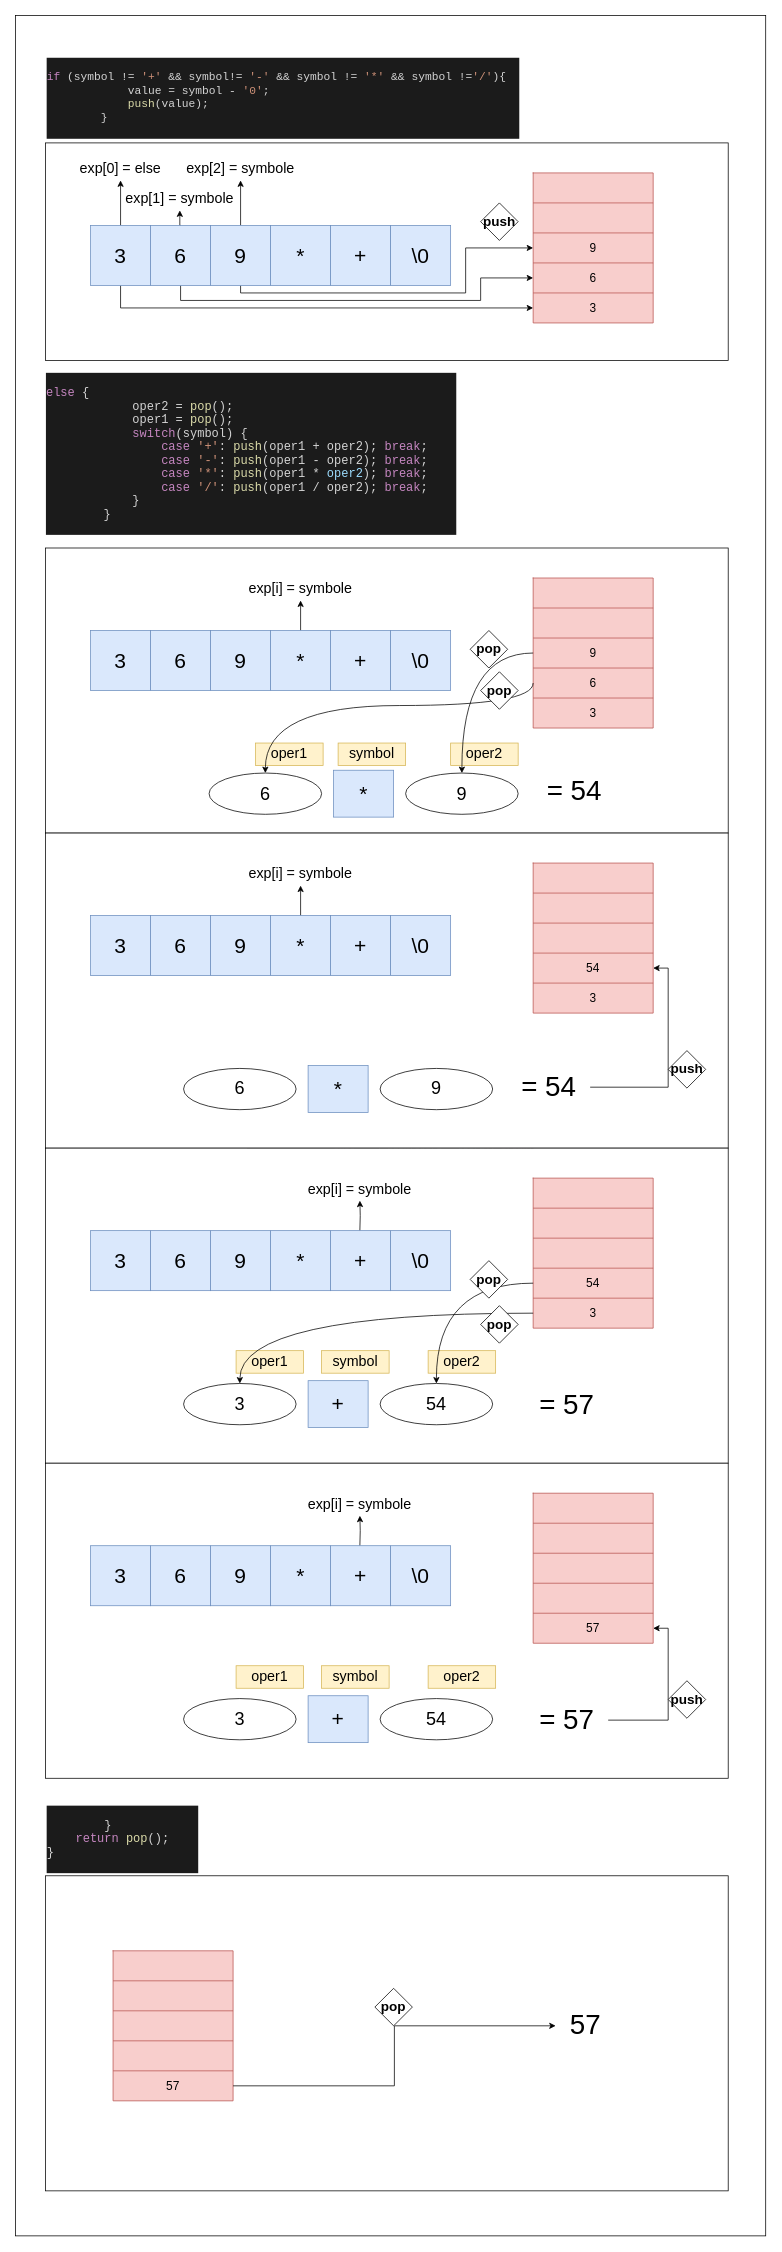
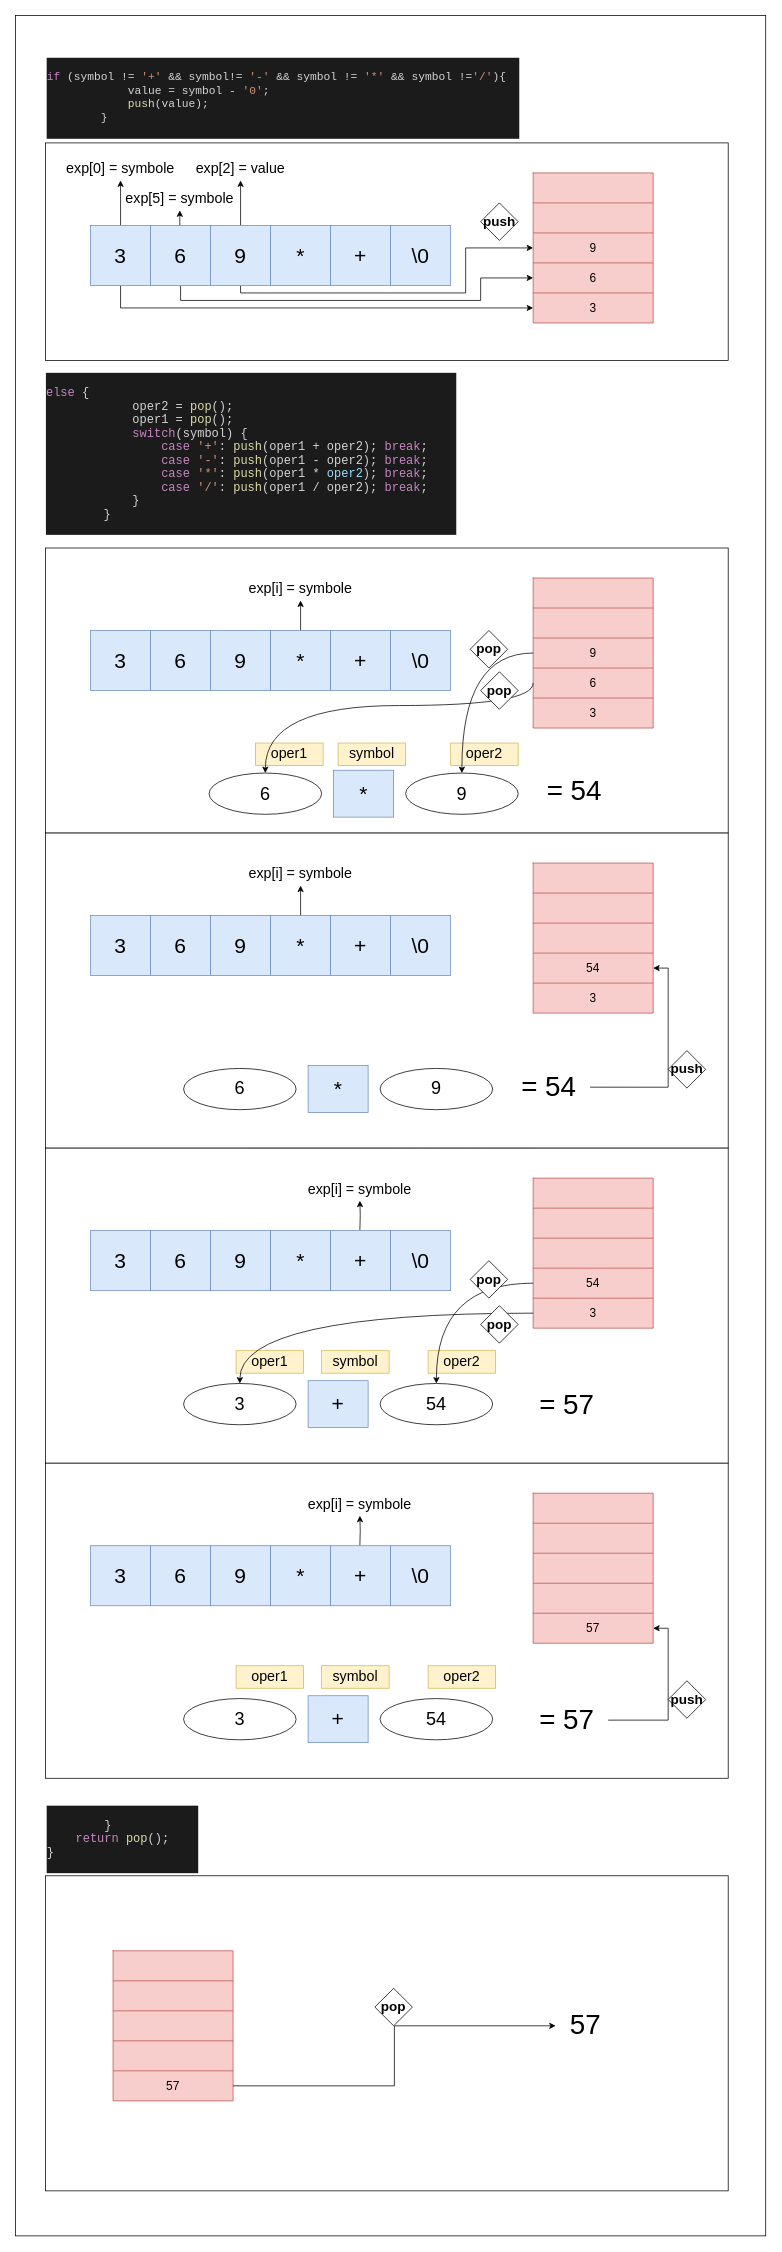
node "exp[0] = else": label "exp[0] = else" -> "exp[0] = symbole"
node "exp[2] = symbole": label "exp[2] = symbole" -> "exp[2] = value"
node "exp[1] = symbole": label "exp[1] = symbole" -> "exp[5] = symbole"
